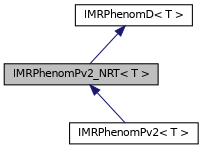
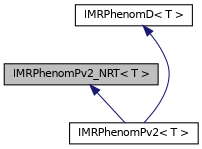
edge "IMRPhenomPv2_NRT< T >" -> "IMRPhenomD< T >": now "IMRPhenomPv2< T >" -> "IMRPhenomD< T >"
